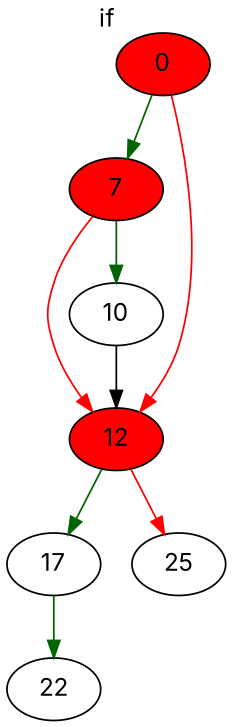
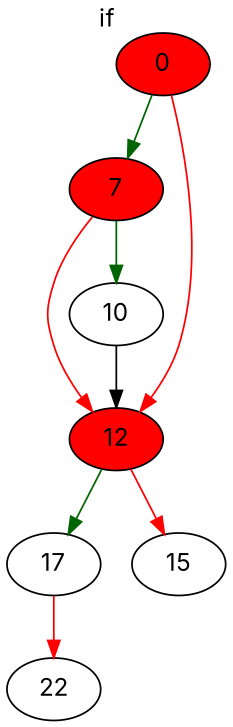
node "25": label "25" -> "15"
edge "17" -> "22": color darkgreen -> red
